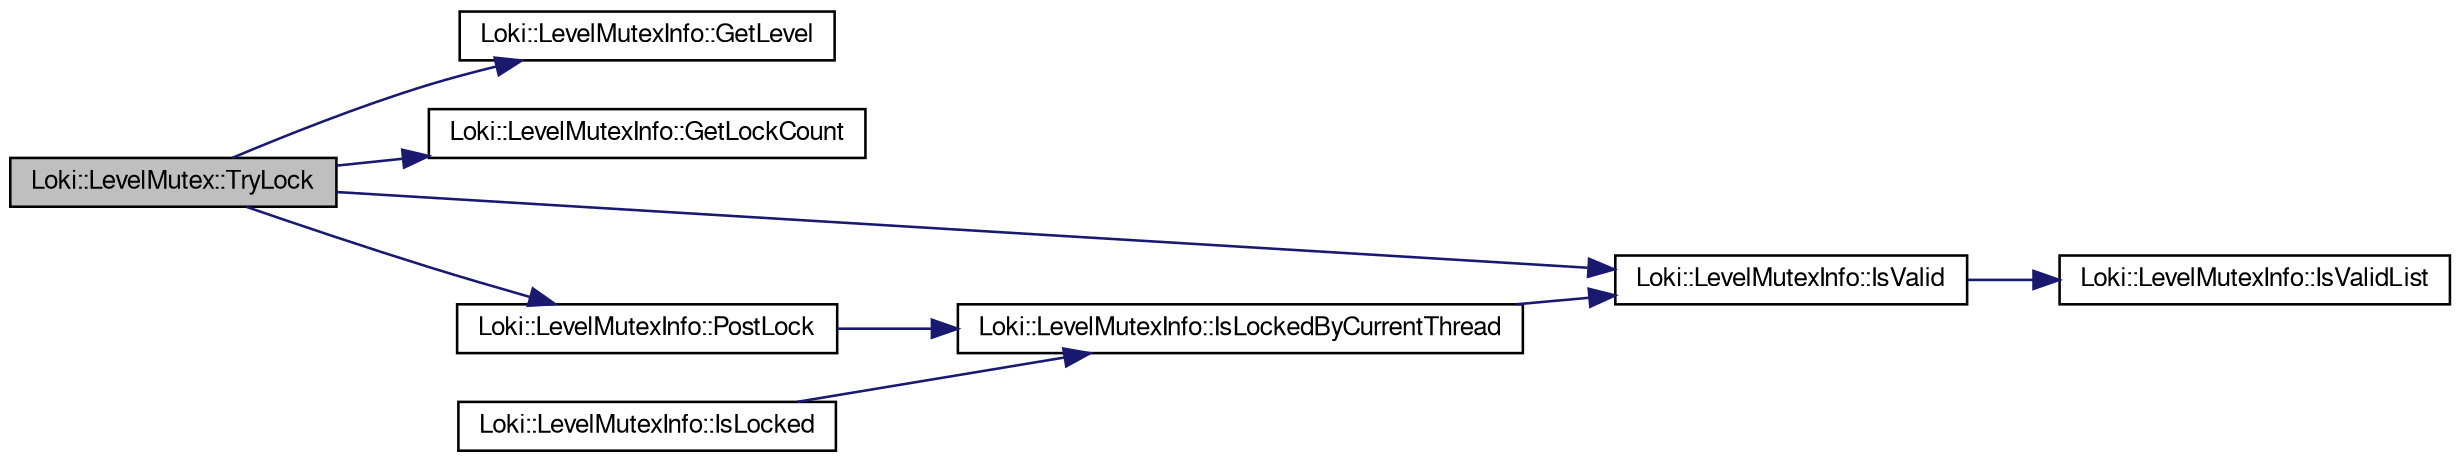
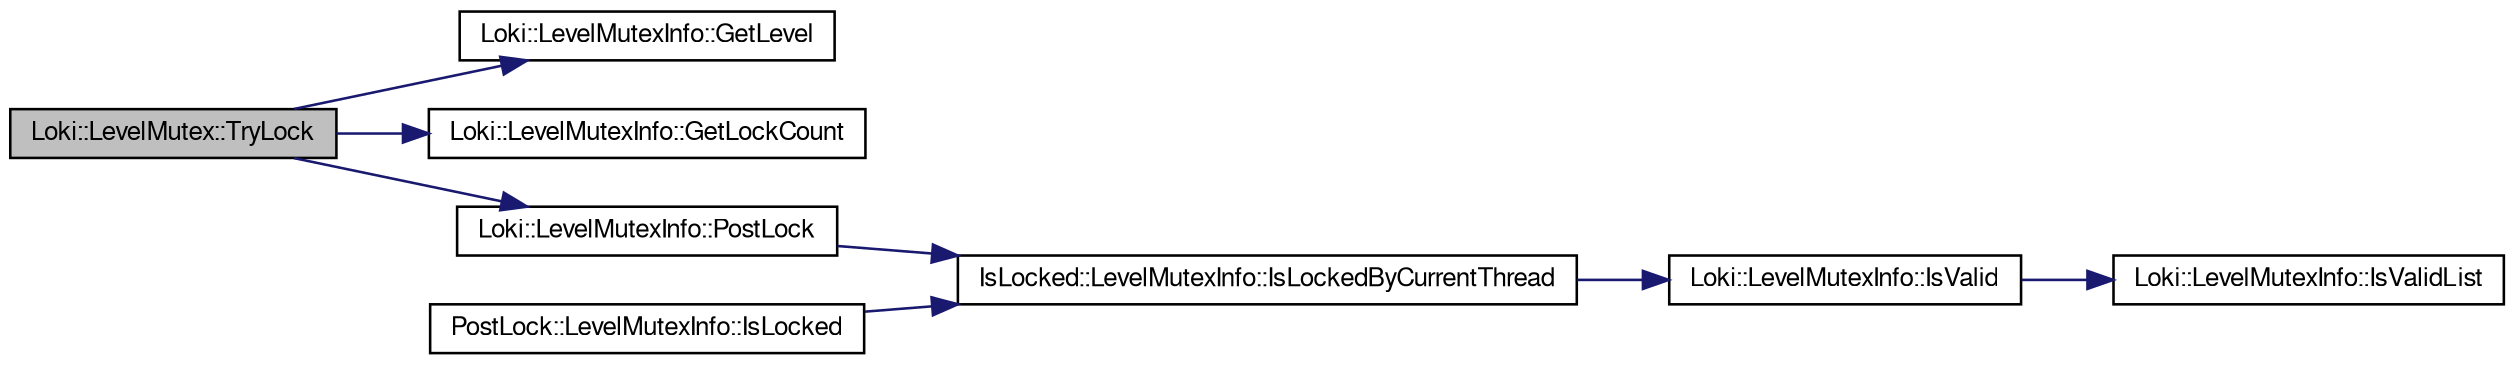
edge "Loki::LevelMutex::TryLock" -> "Loki::LevelMutexInfo::IsValid": removed
node "Loki::LevelMutexInfo::IsLockedByCurrentThread": label "Loki::LevelMutexInfo::IsLockedByCurrentThread" -> "IsLocked::LevelMutexInfo::IsLockedByCurrentThread"
node "Loki::LevelMutexInfo::IsLocked": label "Loki::LevelMutexInfo::IsLocked" -> "PostLock::LevelMutexInfo::IsLocked"
